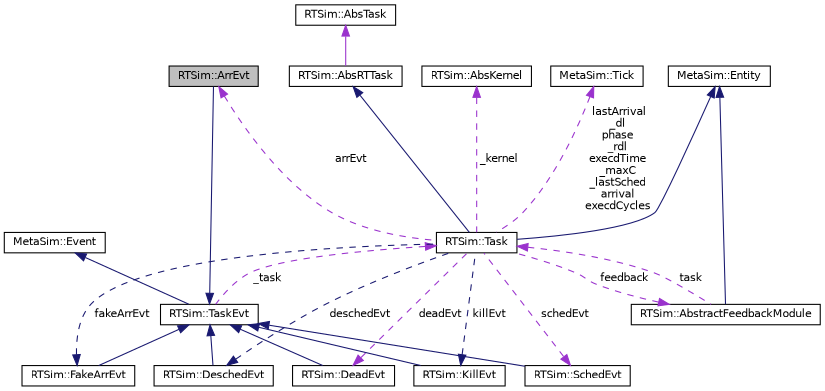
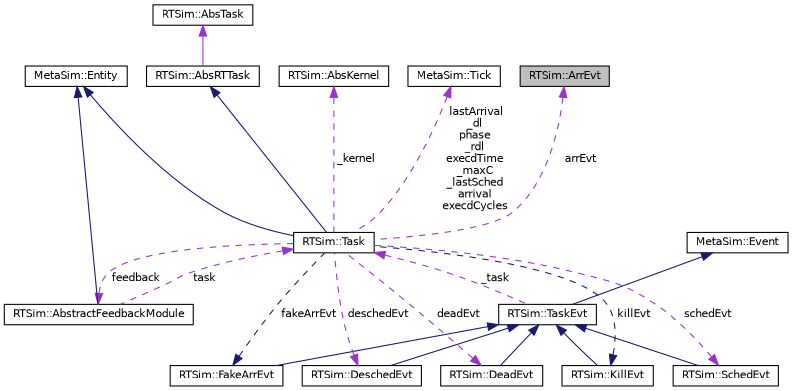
edge "RTSim::ArrEvt" -> "RTSim::TaskEvt": removed
edge "RTSim::Task" -> "RTSim::DeschedEvt": color midnightblue -> darkorchid3
